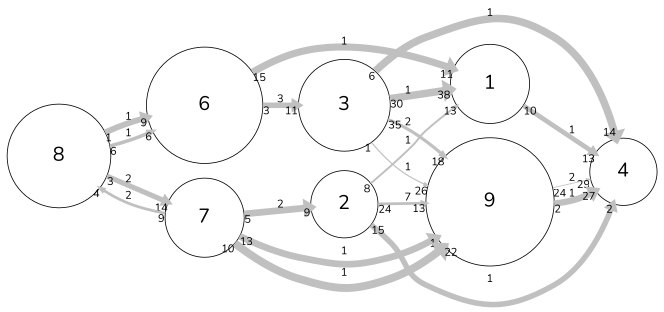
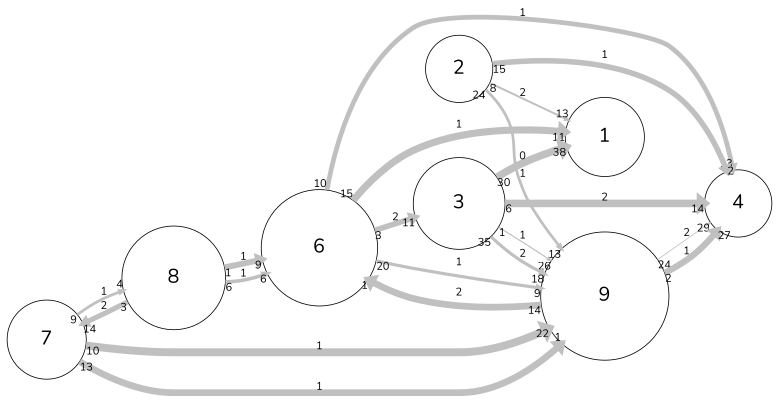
edge "3" -> "4": label "1" -> "2"
edge "3" -> "1": label "1" -> "0"
edge "6" -> "3": label "3" -> "2"
edge "1" -> "4": now "6" -> "4"
edge "2" -> "1": label "1" -> "2"
edge "7" -> "8": label "2" -> "1"
edge "2" -> "9": label "7" -> "1"
edge "7" -> "2": removed, label "2"
edge "6" -> "9": added, label "1"
edge "9" -> "6": added, label "2"
